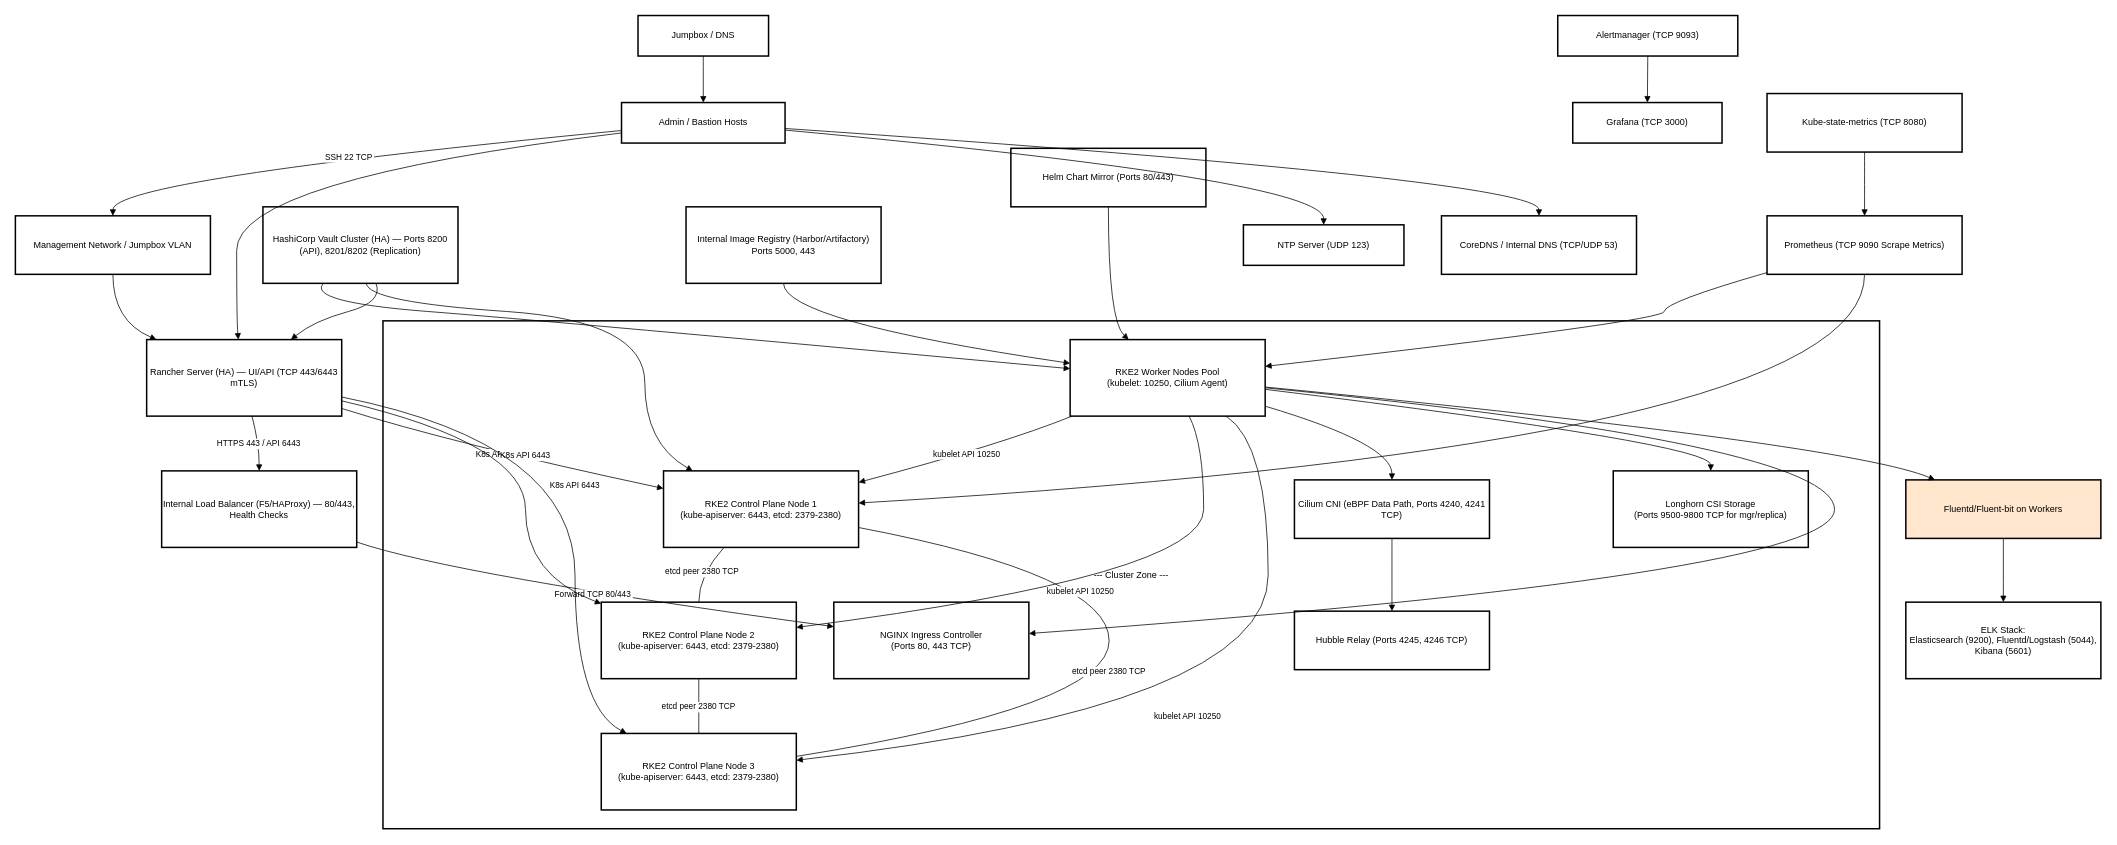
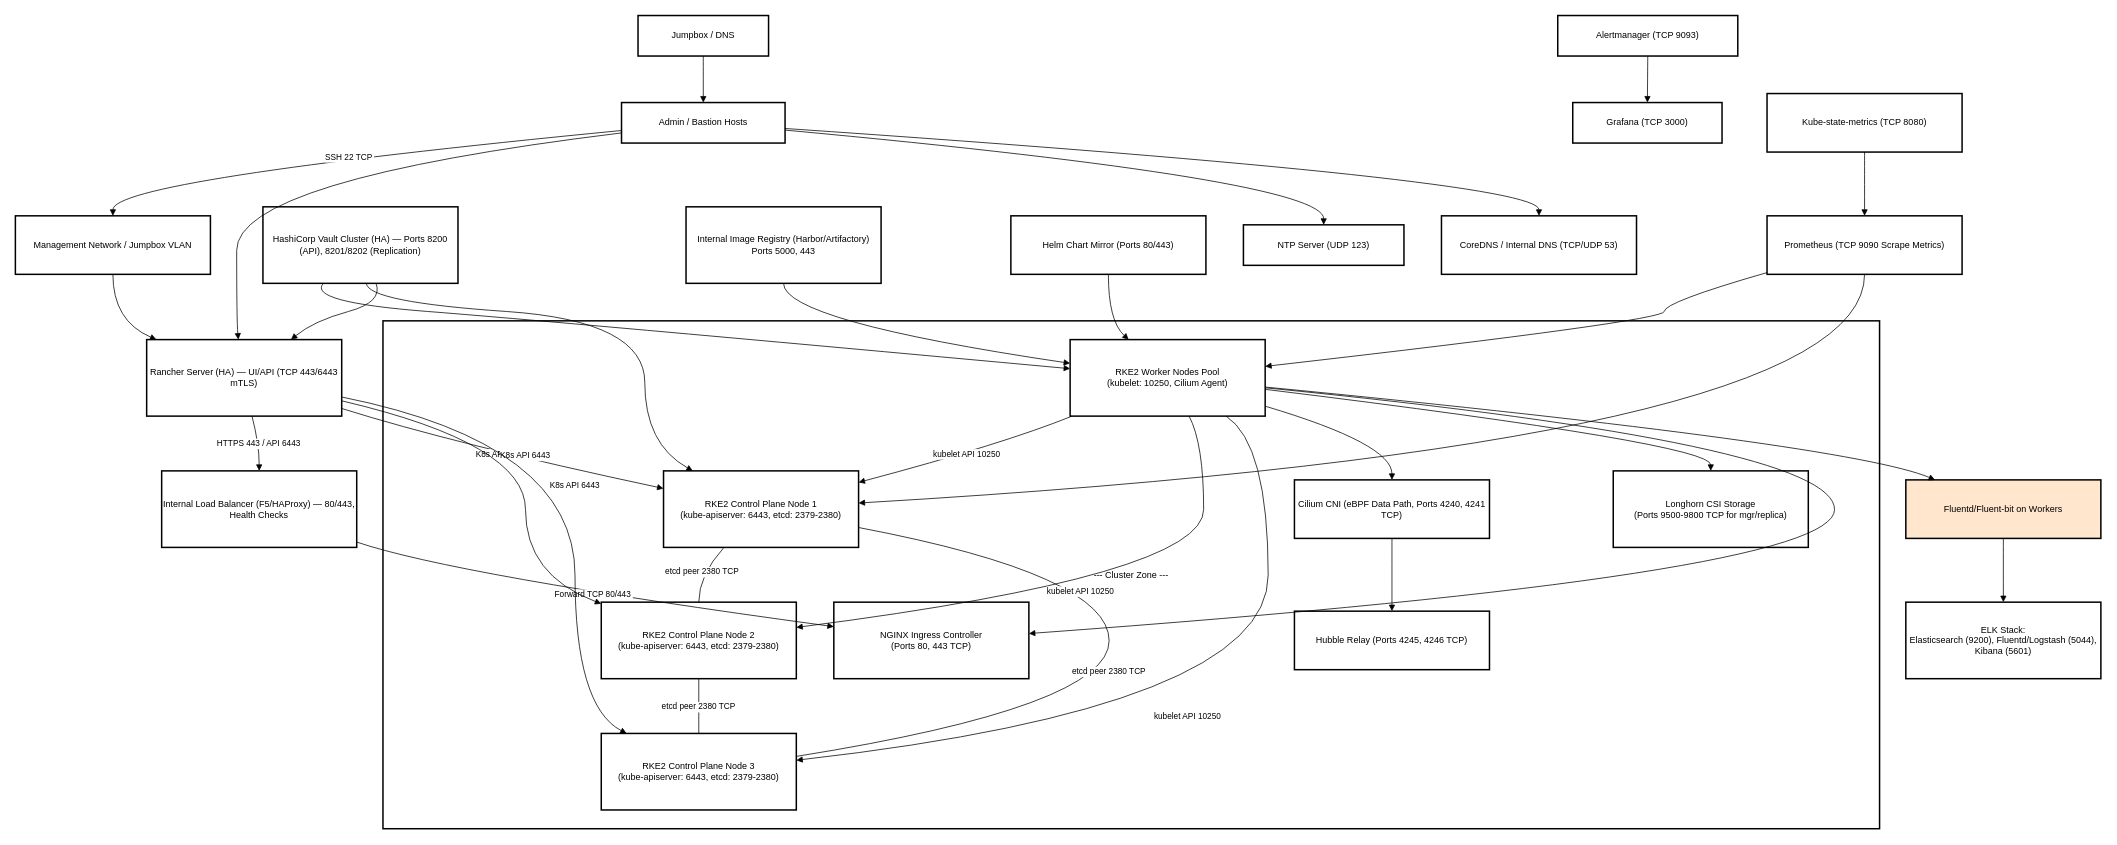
node "Helm Chart Mirror (Ports 80/443)": moved (1108, 177) -> (1108, 245)
